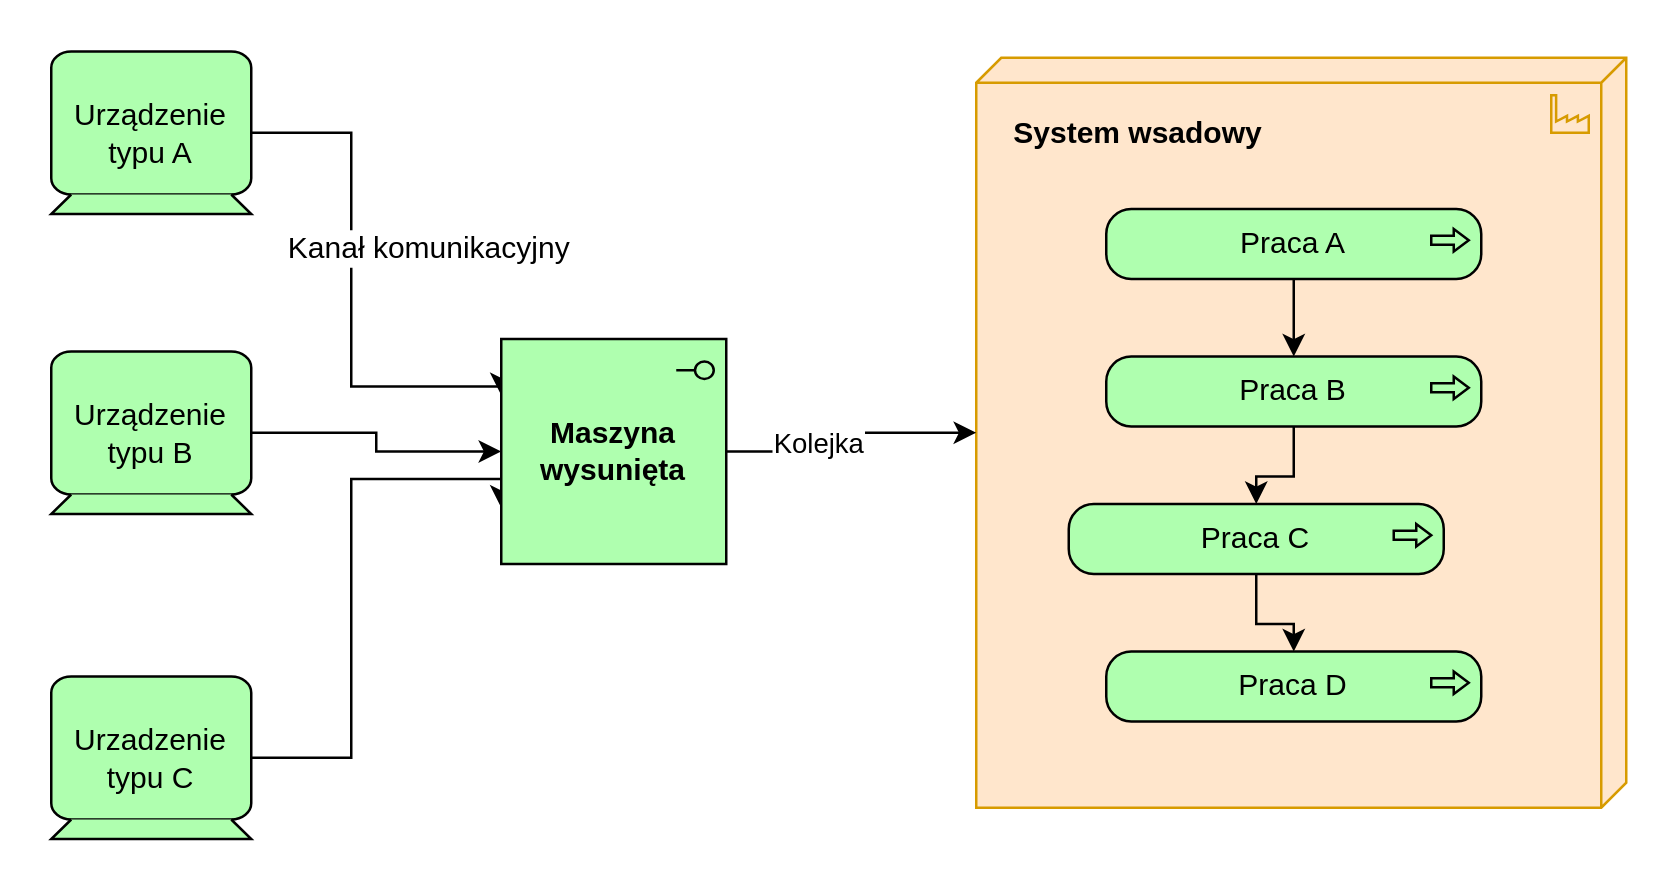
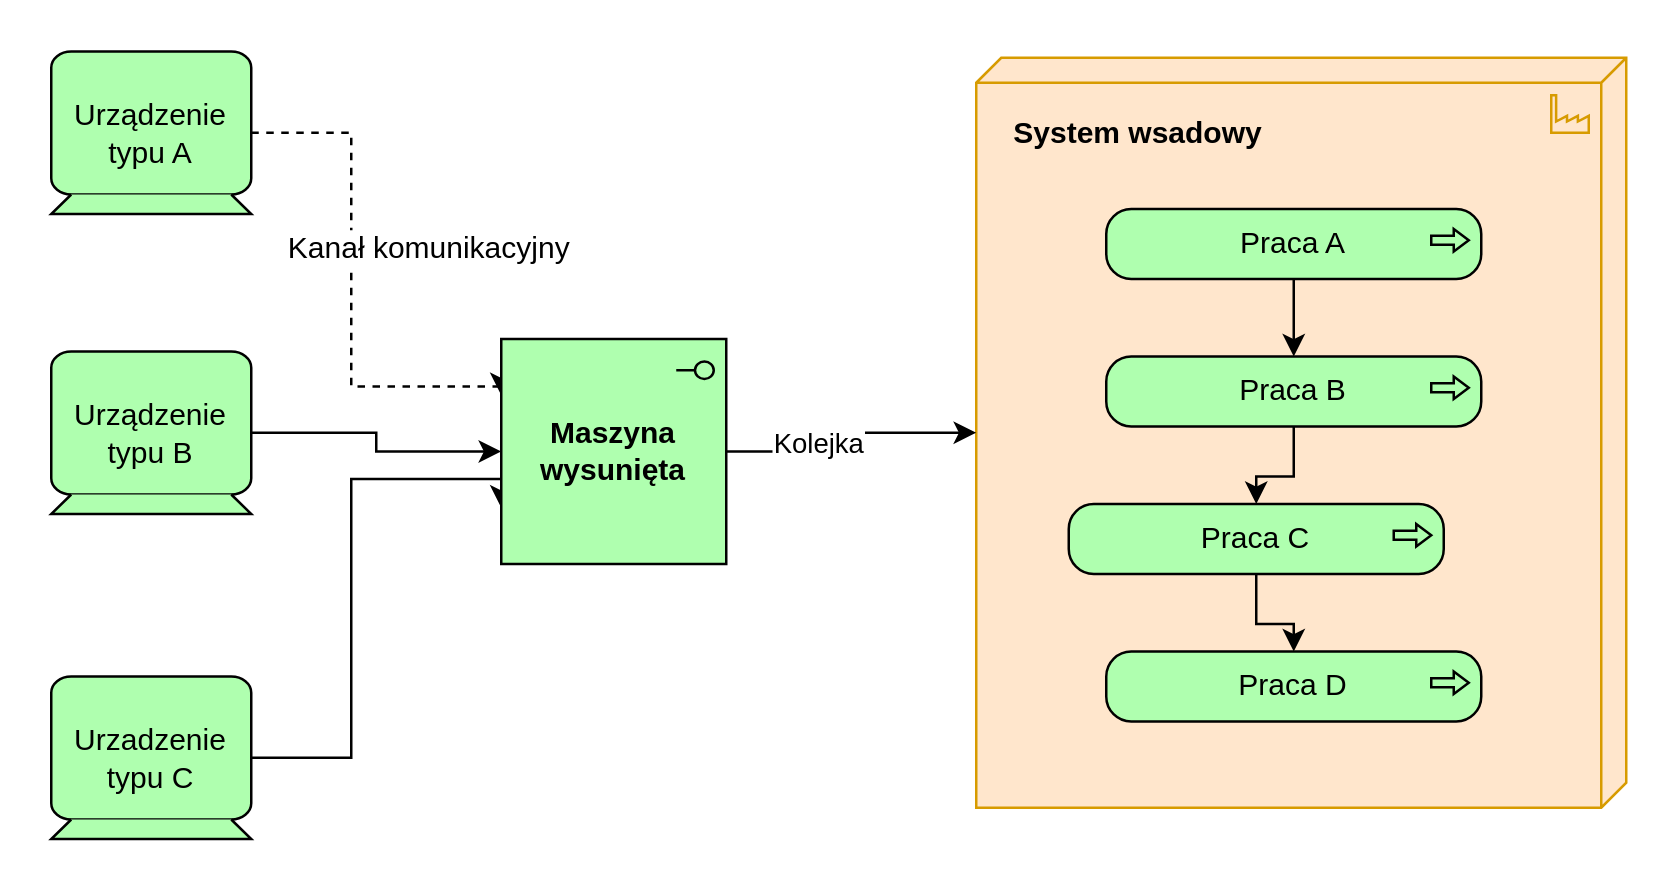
edge "Urządzenie typu A" -> "Maszyna wysunięta": style solid -> dashed
